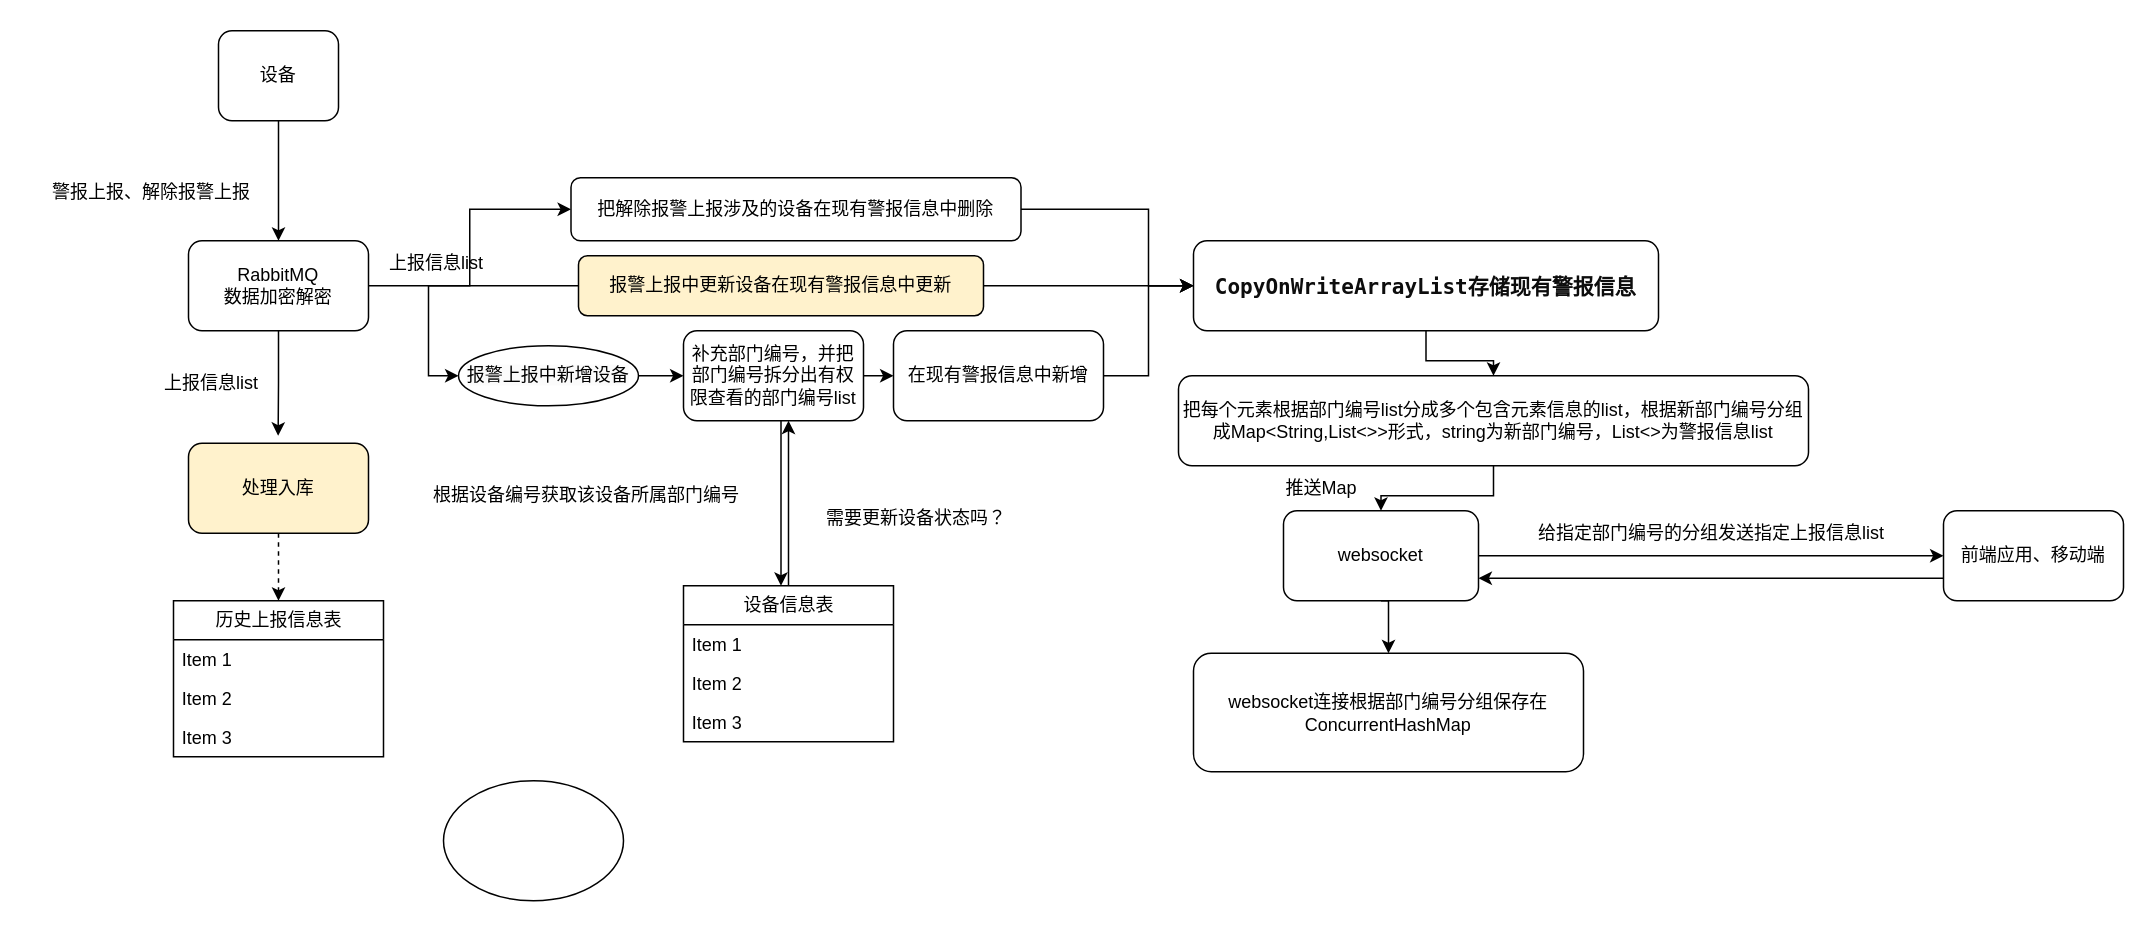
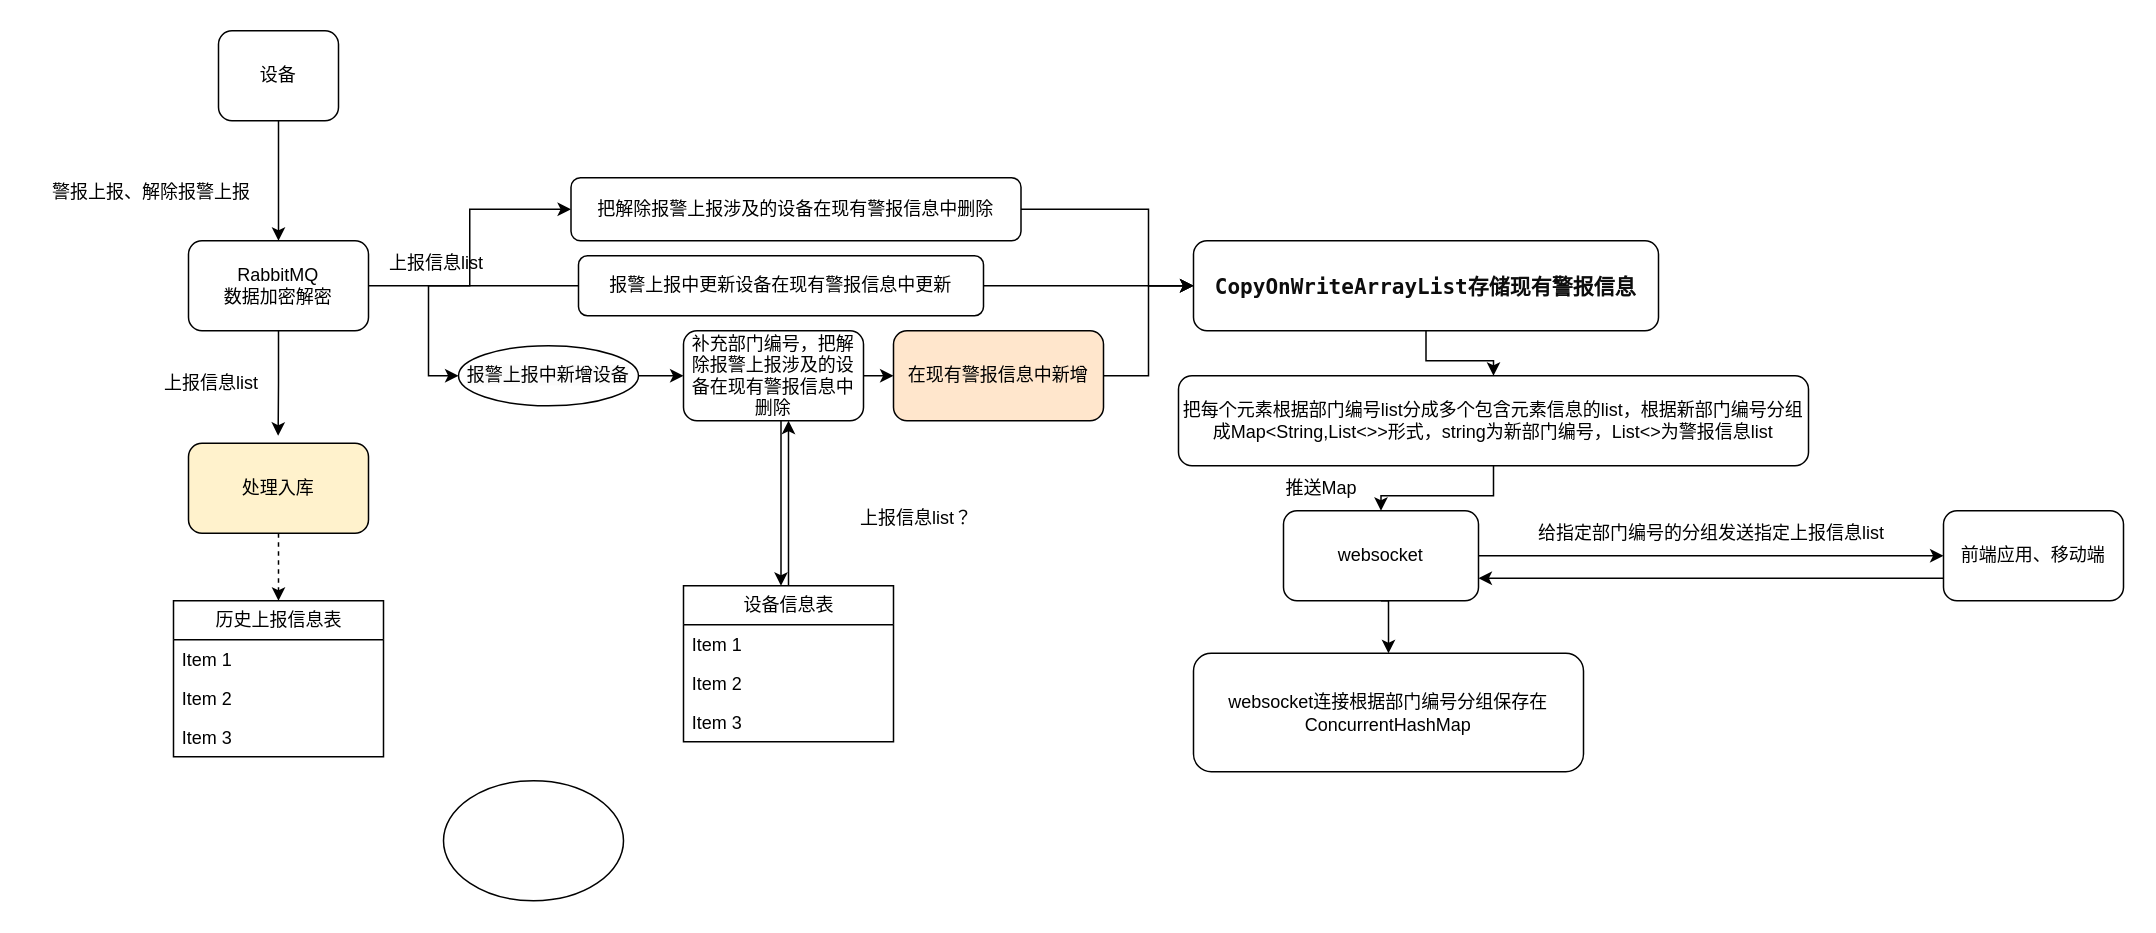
node "报警上报中更新设备在现有警报信息中更新": fillcolor #fff2cc -> #ffffff
node "补充部门编号，并把部门编号拆分出有权限查看的部门编号list": label "补充部门编号，并把部门编号拆分出有权限查看的部门编号list" -> "补充部门编号，把解除报警上报涉及的设备在现有警报信息中删除"
node "在现有警报信息中新增": fillcolor #ffffff -> #ffe6cc
node "根据设备编号获取该设备所属部门编号": removed
node "需要更新设备状态吗？": label "需要更新设备状态吗？" -> "上报信息list？"
